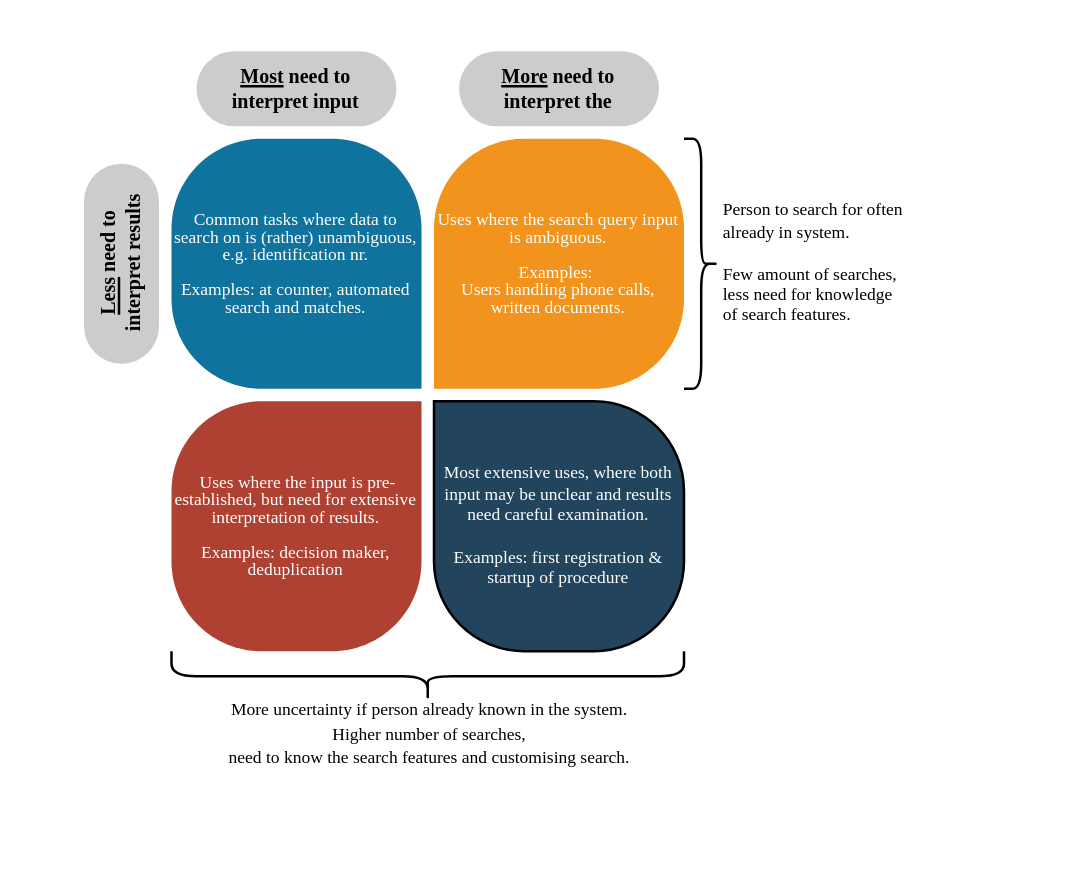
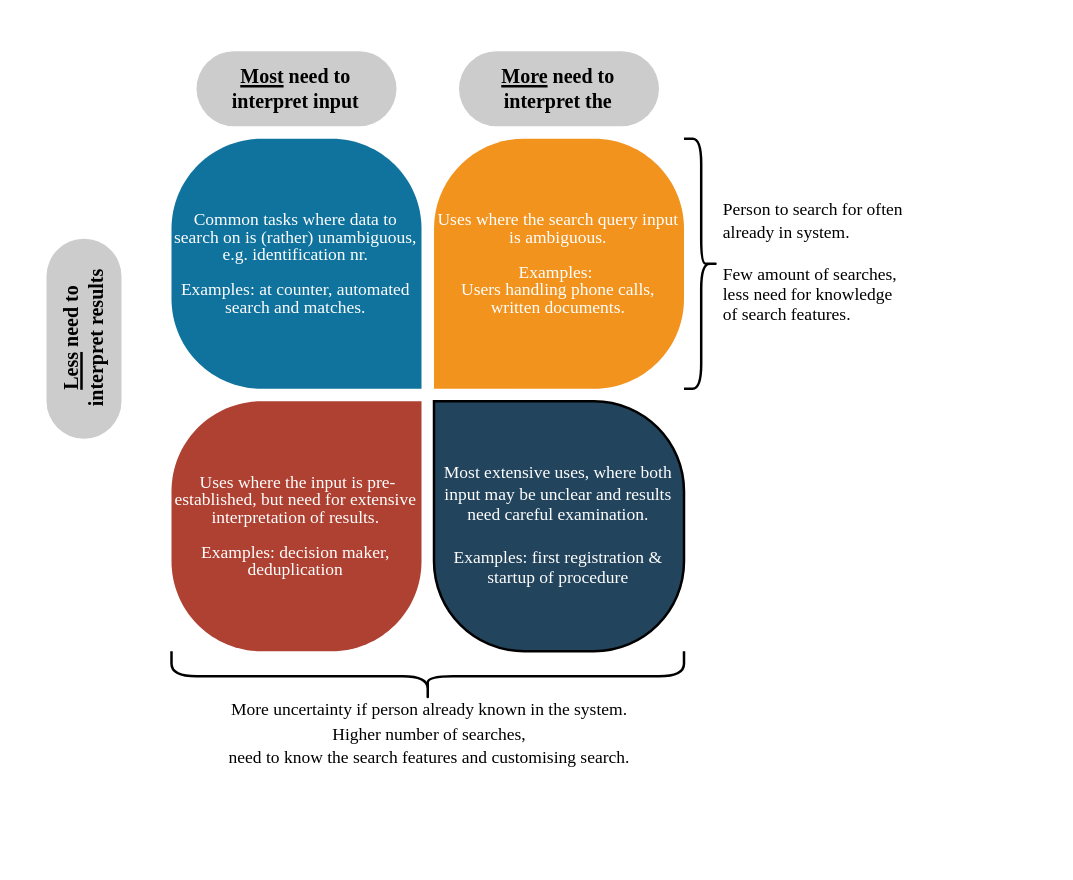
node "Less need to interpret results": moved (121, 264) -> (84, 339)
